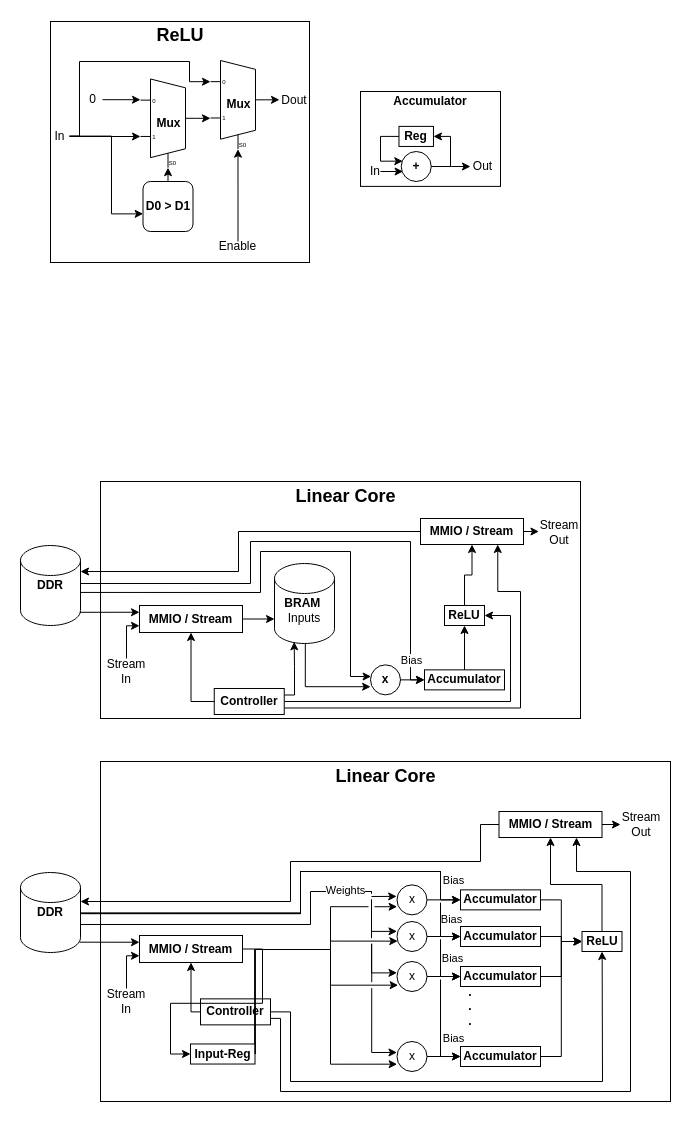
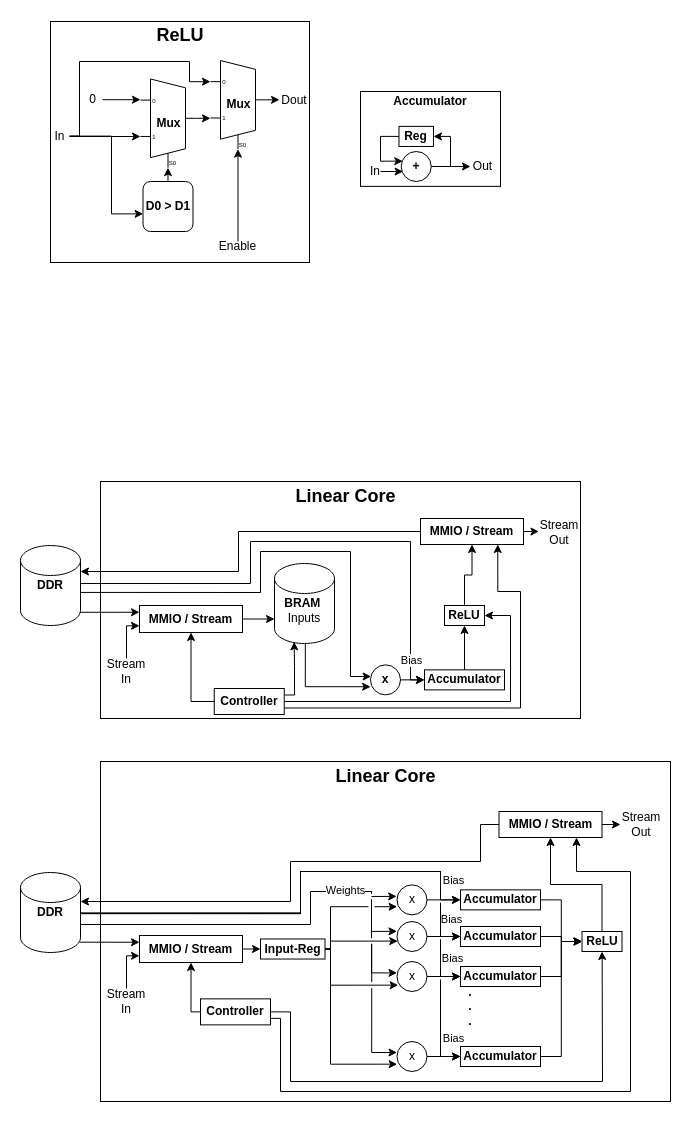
node "Input-Reg": moved (223, 1054) -> (293, 949)
